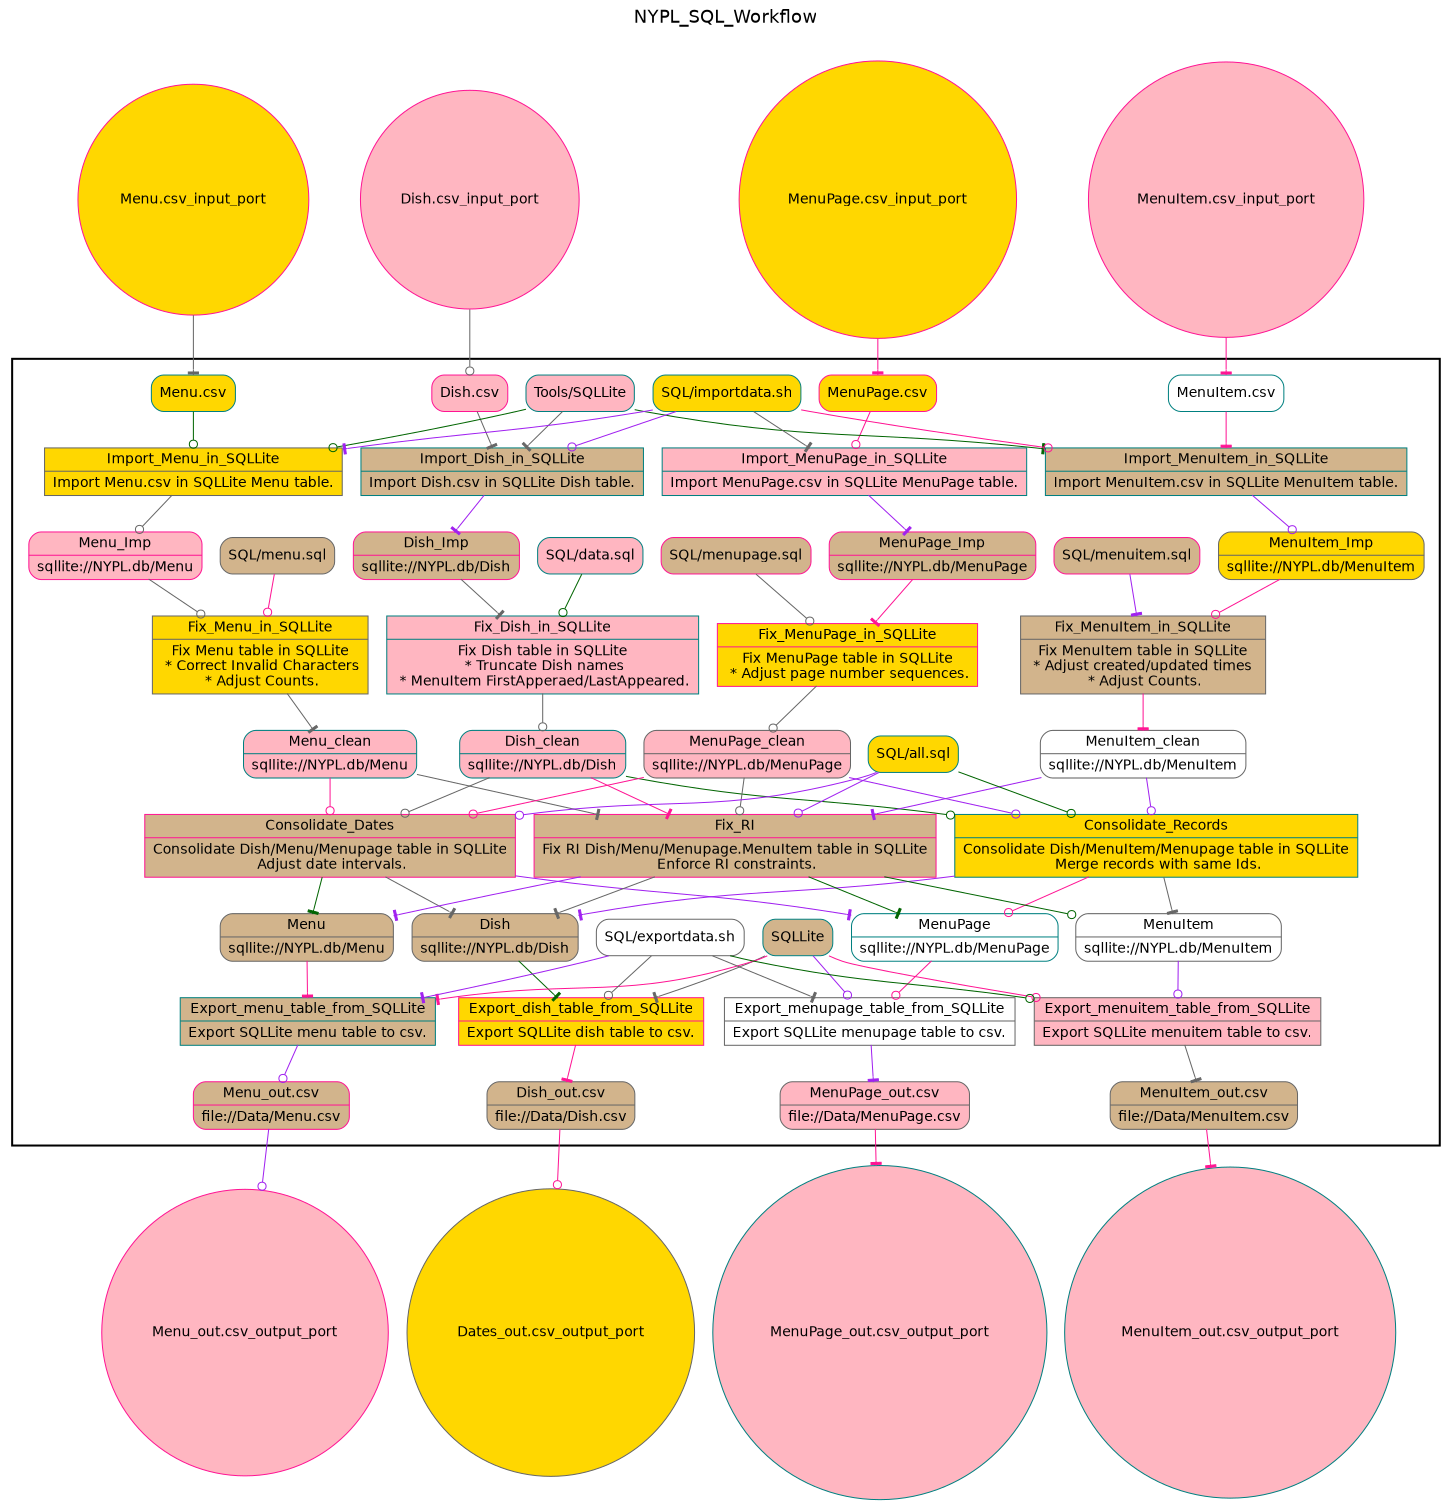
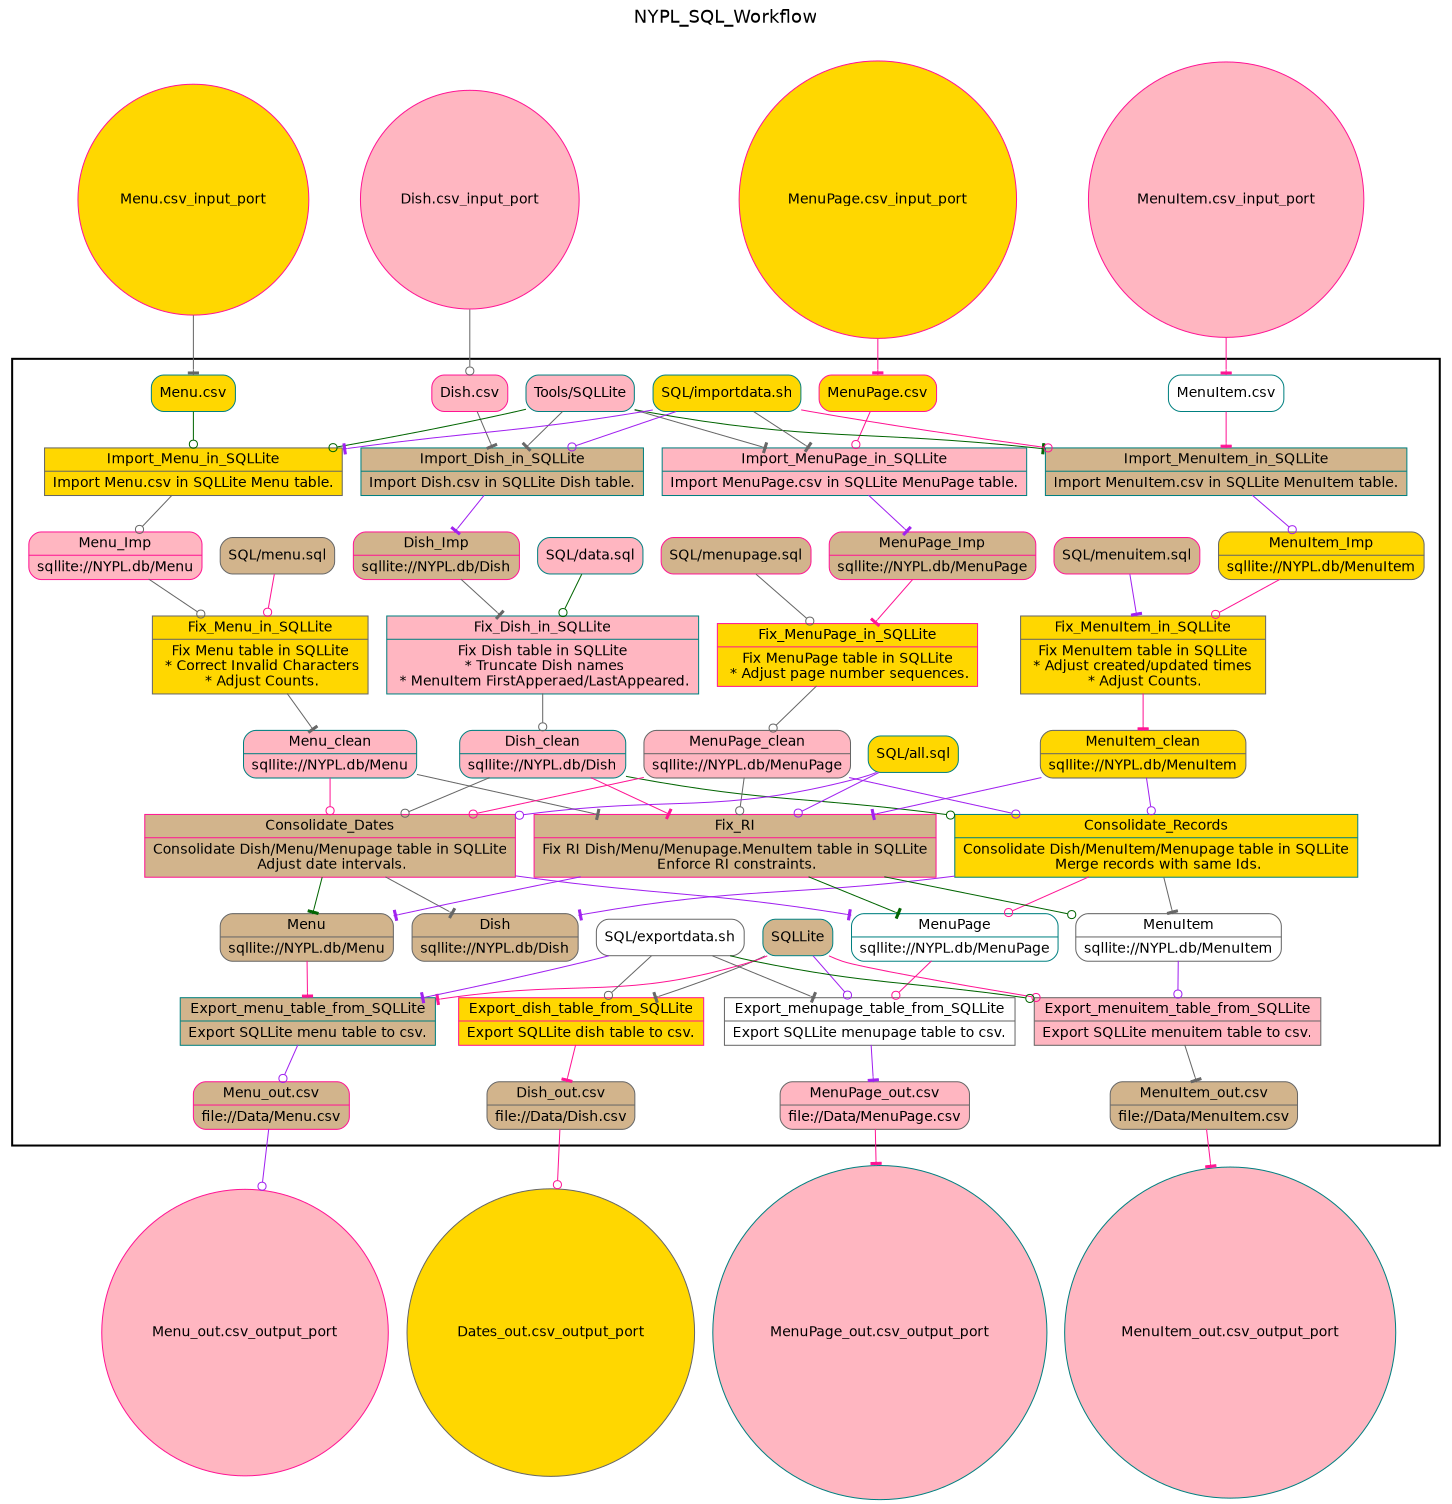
edge "Tools/SQLLite" -> "Import_MenuPage_in_SQLLite": added
node "Fix_MenuItem_in_SQLLite": fillcolor tan -> gold
node "MenuItem_clean": fillcolor white -> gold
edge "SQL/all.sql" -> "Consolidate_Records": removed
edge "Fix_RI" -> "Dish": removed
edge "Dish" -> "Export_dish_table_from_SQLLite": removed
